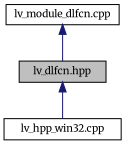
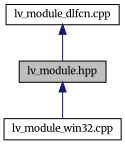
node "lv_dlfcn.hpp": label "lv_dlfcn.hpp" -> "lv_module.hpp"
node "lv_hpp_win32.cpp": label "lv_hpp_win32.cpp" -> "lv_module_win32.cpp"
